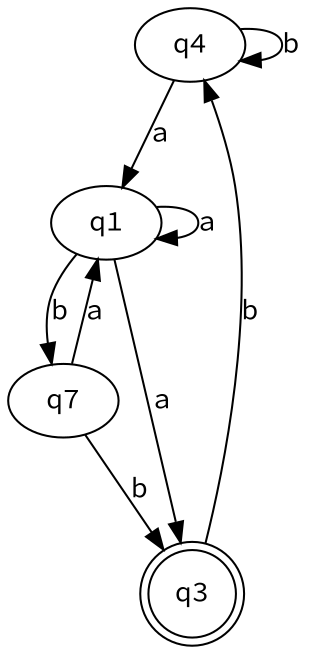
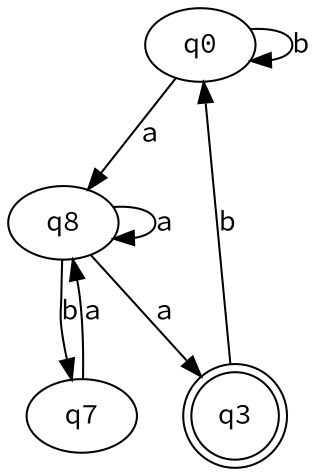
node "q4": label "q4" -> "q0"
node "q1": label "q1" -> "q8"
edge "q7" -> "q3": removed, label "b"
